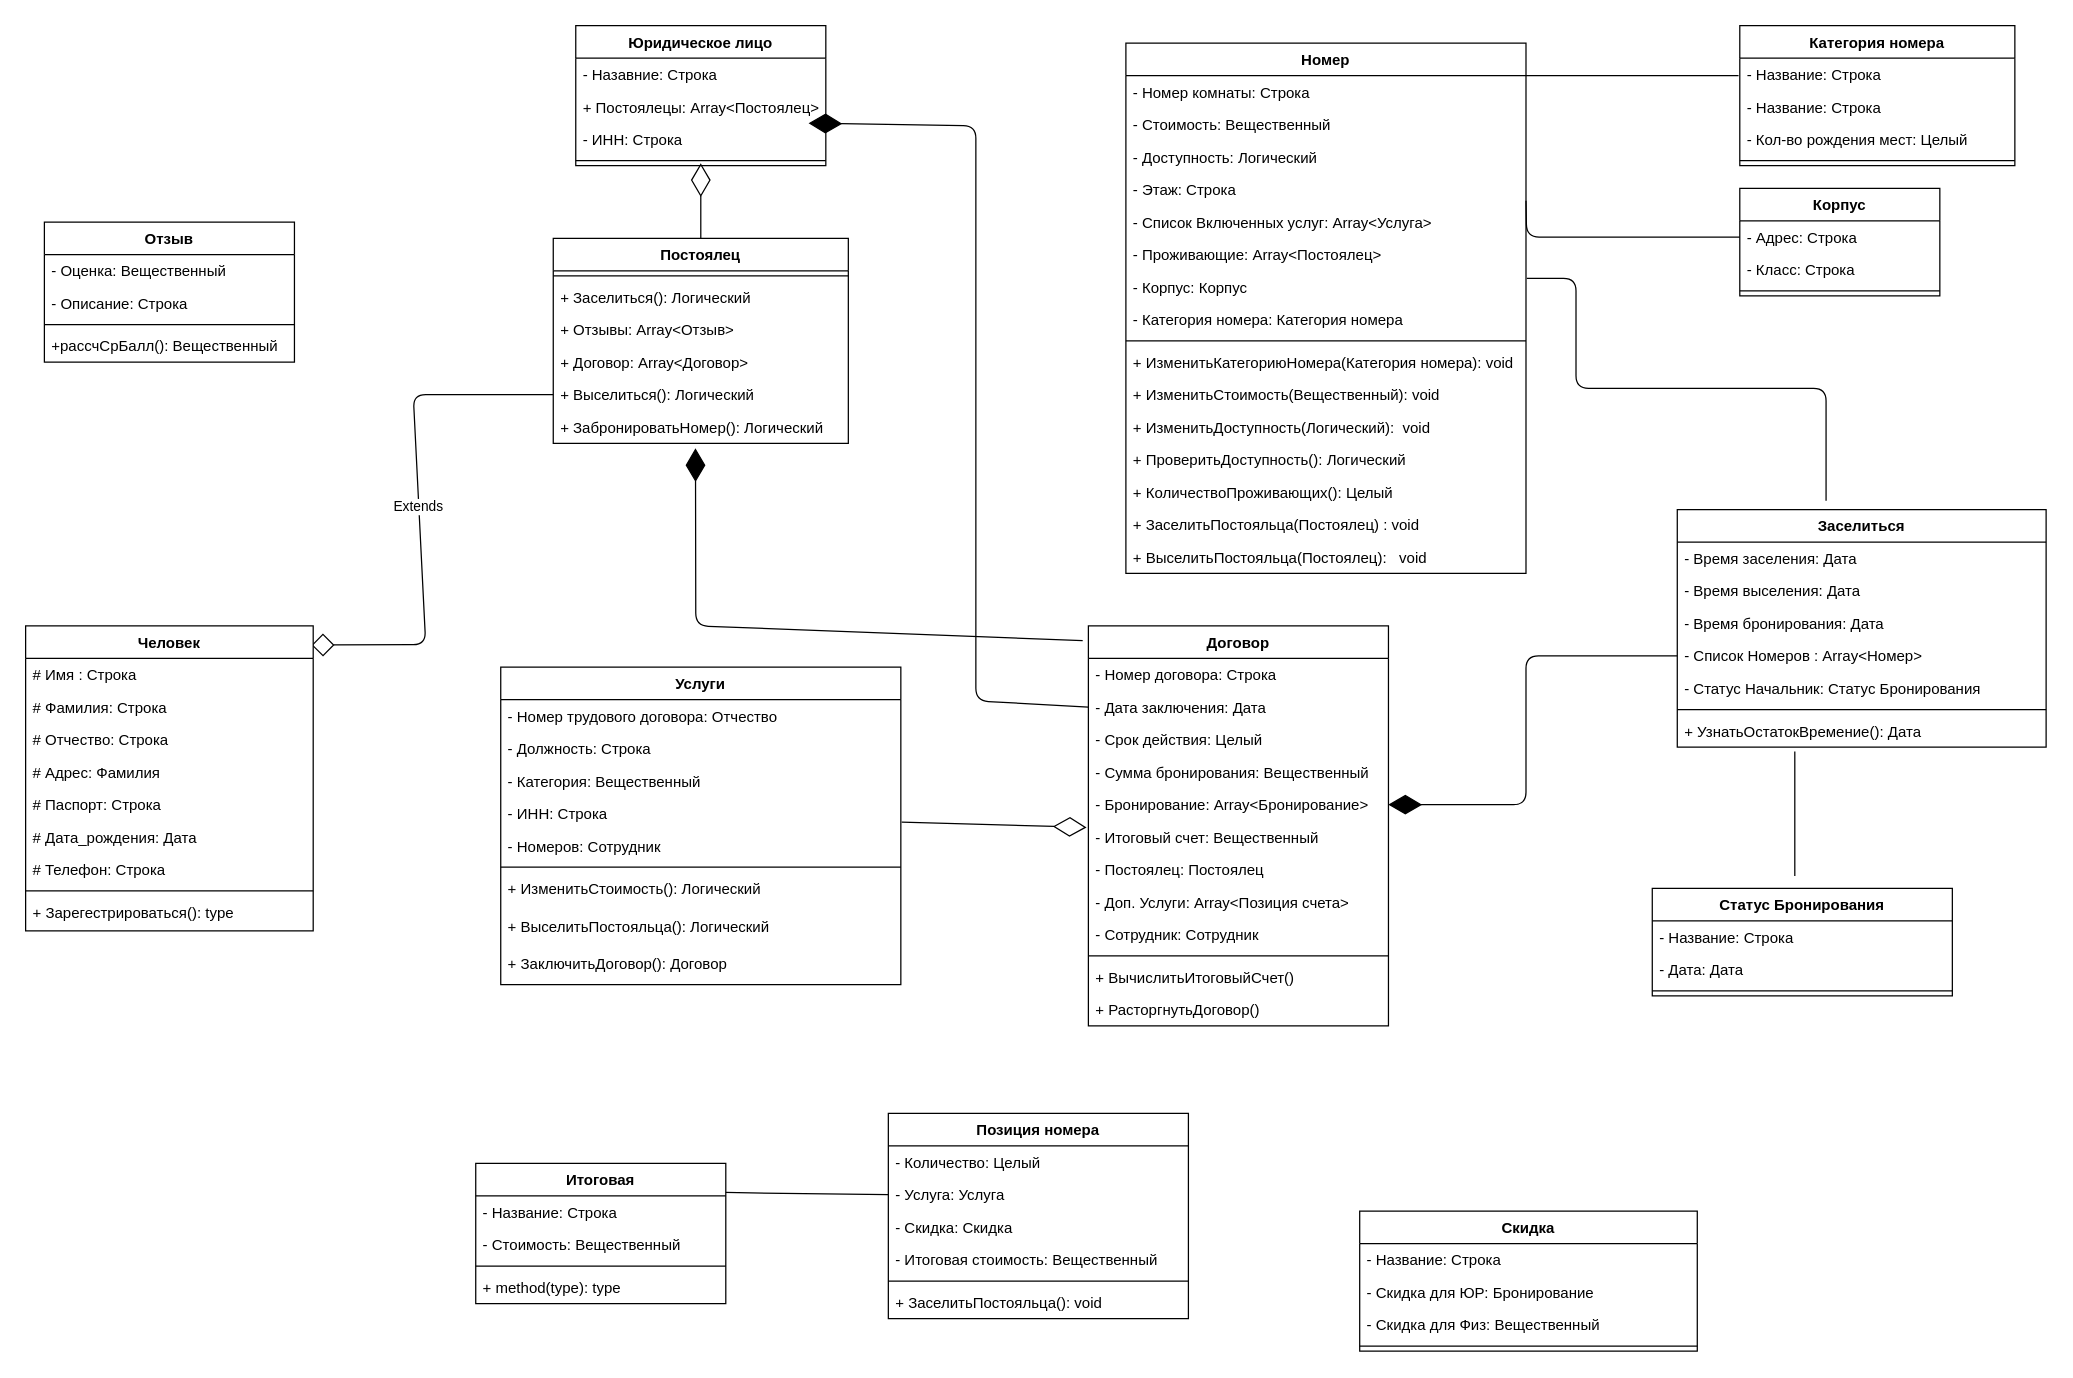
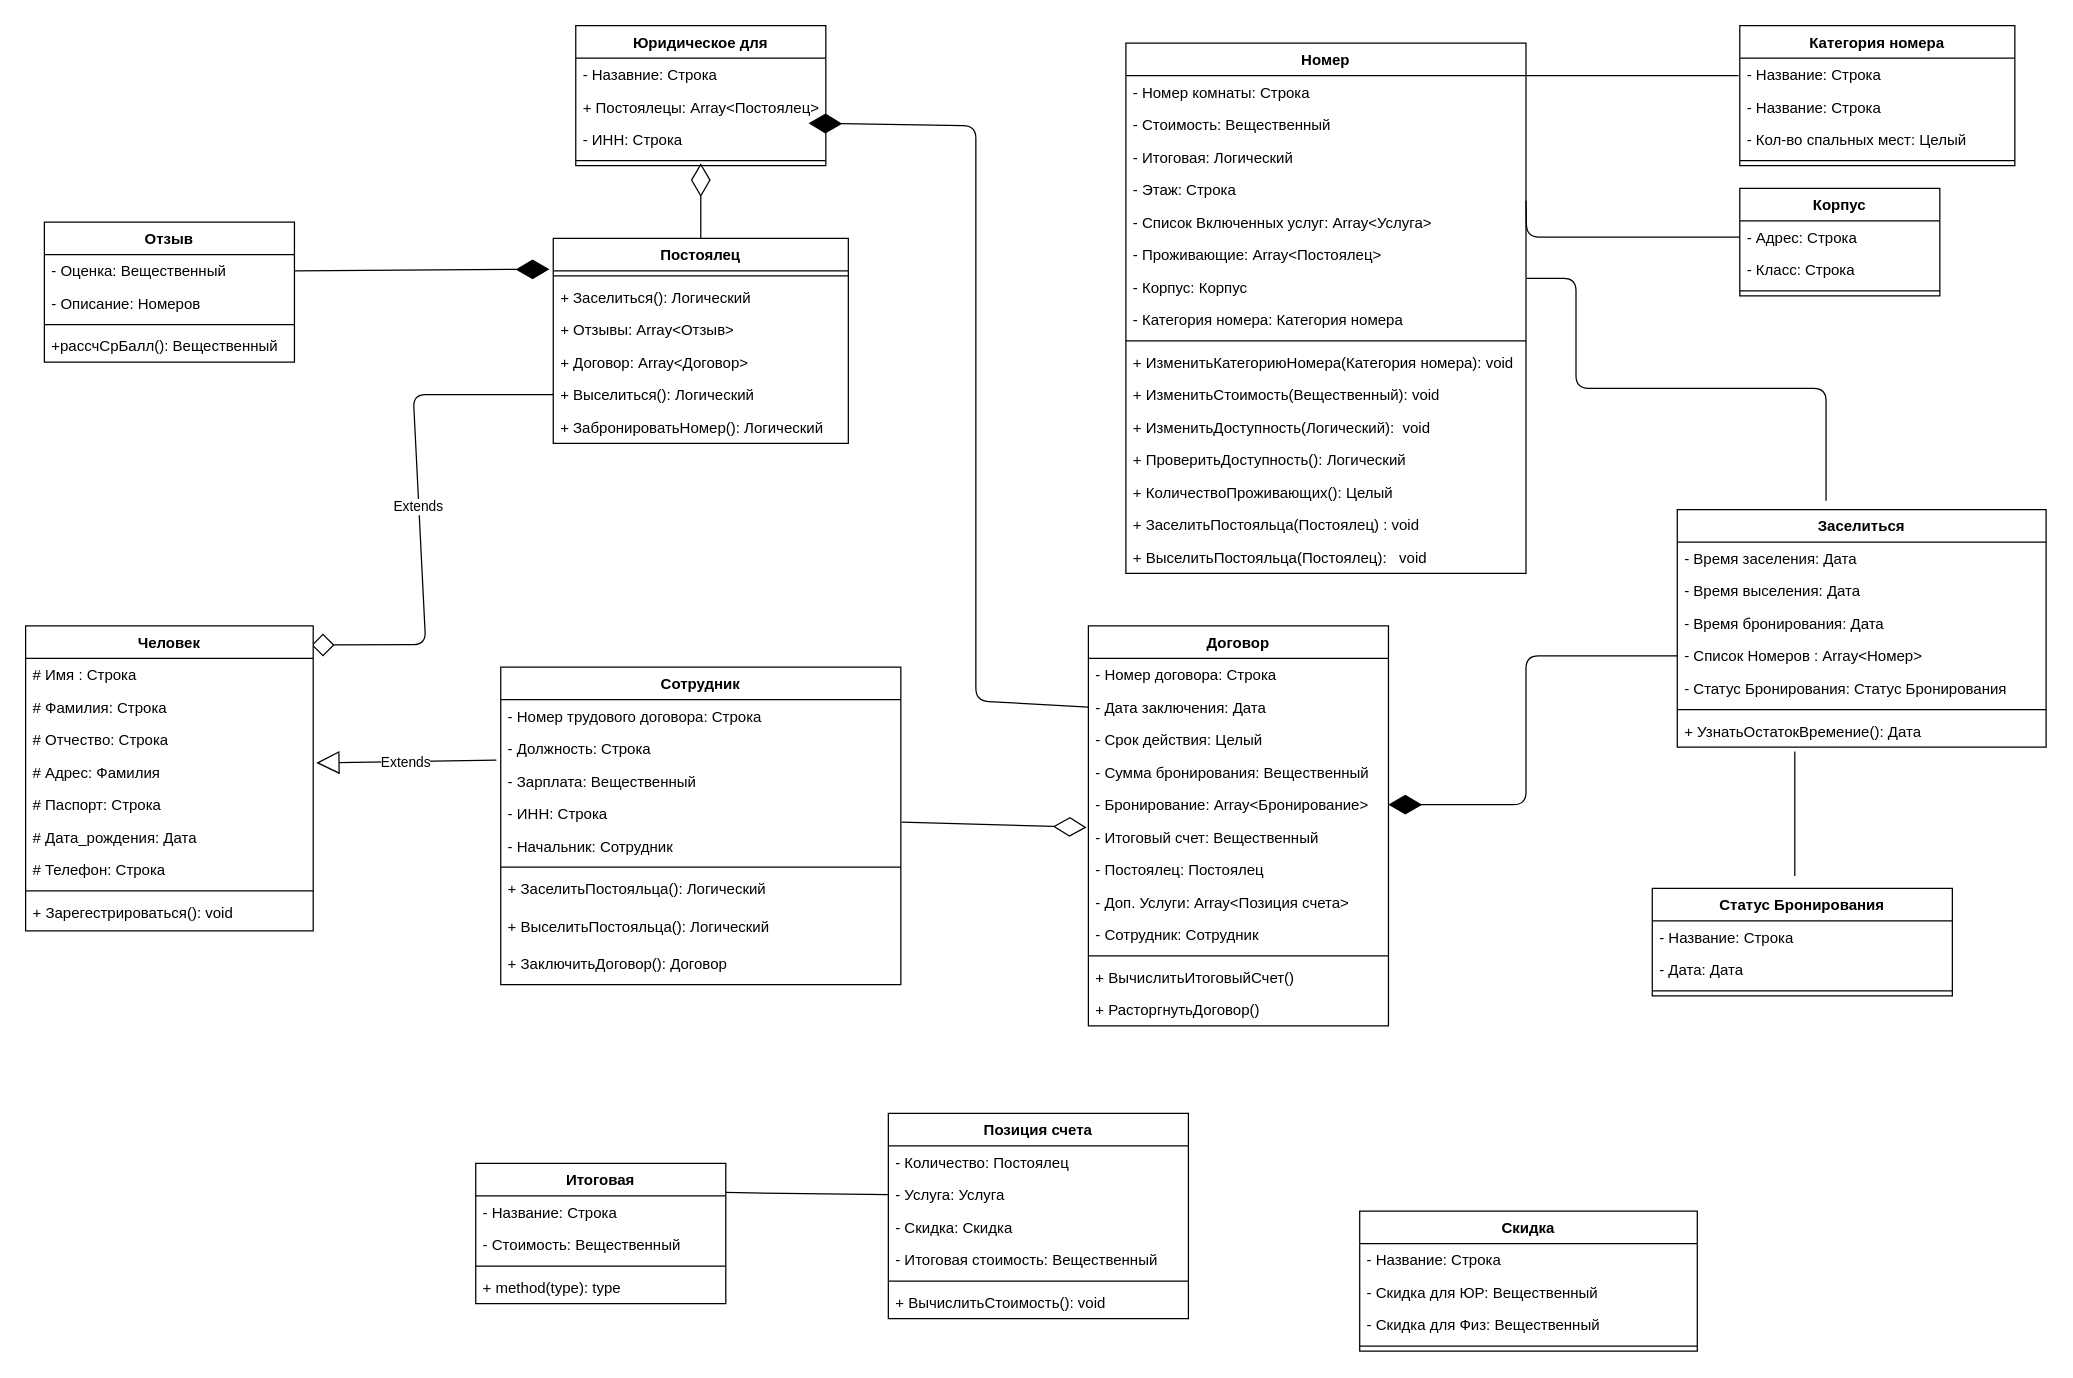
node "Юридическое лицо": label "Юридическое лицо" -> "Юридическое для"
node "- Кол-во рождения мест: Целый": label "- Кол-во рождения мест: Целый" -> "- Кол-во спальных мест: Целый"
node "- Доступность: Логический": label "- Доступность: Логический" -> "- Итоговая: Логический"
edge "- Оценка: Вещественный" -> "Постоялец": added
node "- Описание: Строка": label "- Описание: Строка" -> "- Описание: Номеров"
edge "Договор" -> "+ ЗабронироватьНомер(): Логический": removed
node "Услуги": label "Услуги" -> "Сотрудник"
node "- Статус Начальник: Статус Бронирования": label "- Статус Начальник: Статус Бронирования" -> "- Статус Бронирования: Статус Бронирования"
node "- Номер трудового договора: Отчество": label "- Номер трудового договора: Отчество" -> "- Номер трудового договора: Строка"
edge "- Должность: Строка" -> "# Адрес: Фамилия": added, label "Extends"
node "- Категория: Вещественный": label "- Категория: Вещественный" -> "- Зарплата: Вещественный"
node "- Номеров: Сотрудник": label "- Номеров: Сотрудник" -> "- Начальник: Сотрудник"
node "+ ИзменитьСтоимость(): Логический": label "+ ИзменитьСтоимость(): Логический" -> "+ ЗаселитьПостояльца(): Логический"
node "+ Зарегестрироваться(): type": label "+ Зарегестрироваться(): type" -> "+ Зарегестрироваться(): void"
node "Позиция номера": label "Позиция номера" -> "Позиция счета"
node "- Количество: Целый": label "- Количество: Целый" -> "- Количество: Постоялец"
node "- Скидка для ЮР: Бронирование": label "- Скидка для ЮР: Бронирование" -> "- Скидка для ЮР: Вещественный"
node "+ ЗаселитьПостояльца(): void": label "+ ЗаселитьПостояльца(): void" -> "+ ВычислитьСтоимость(): void"
